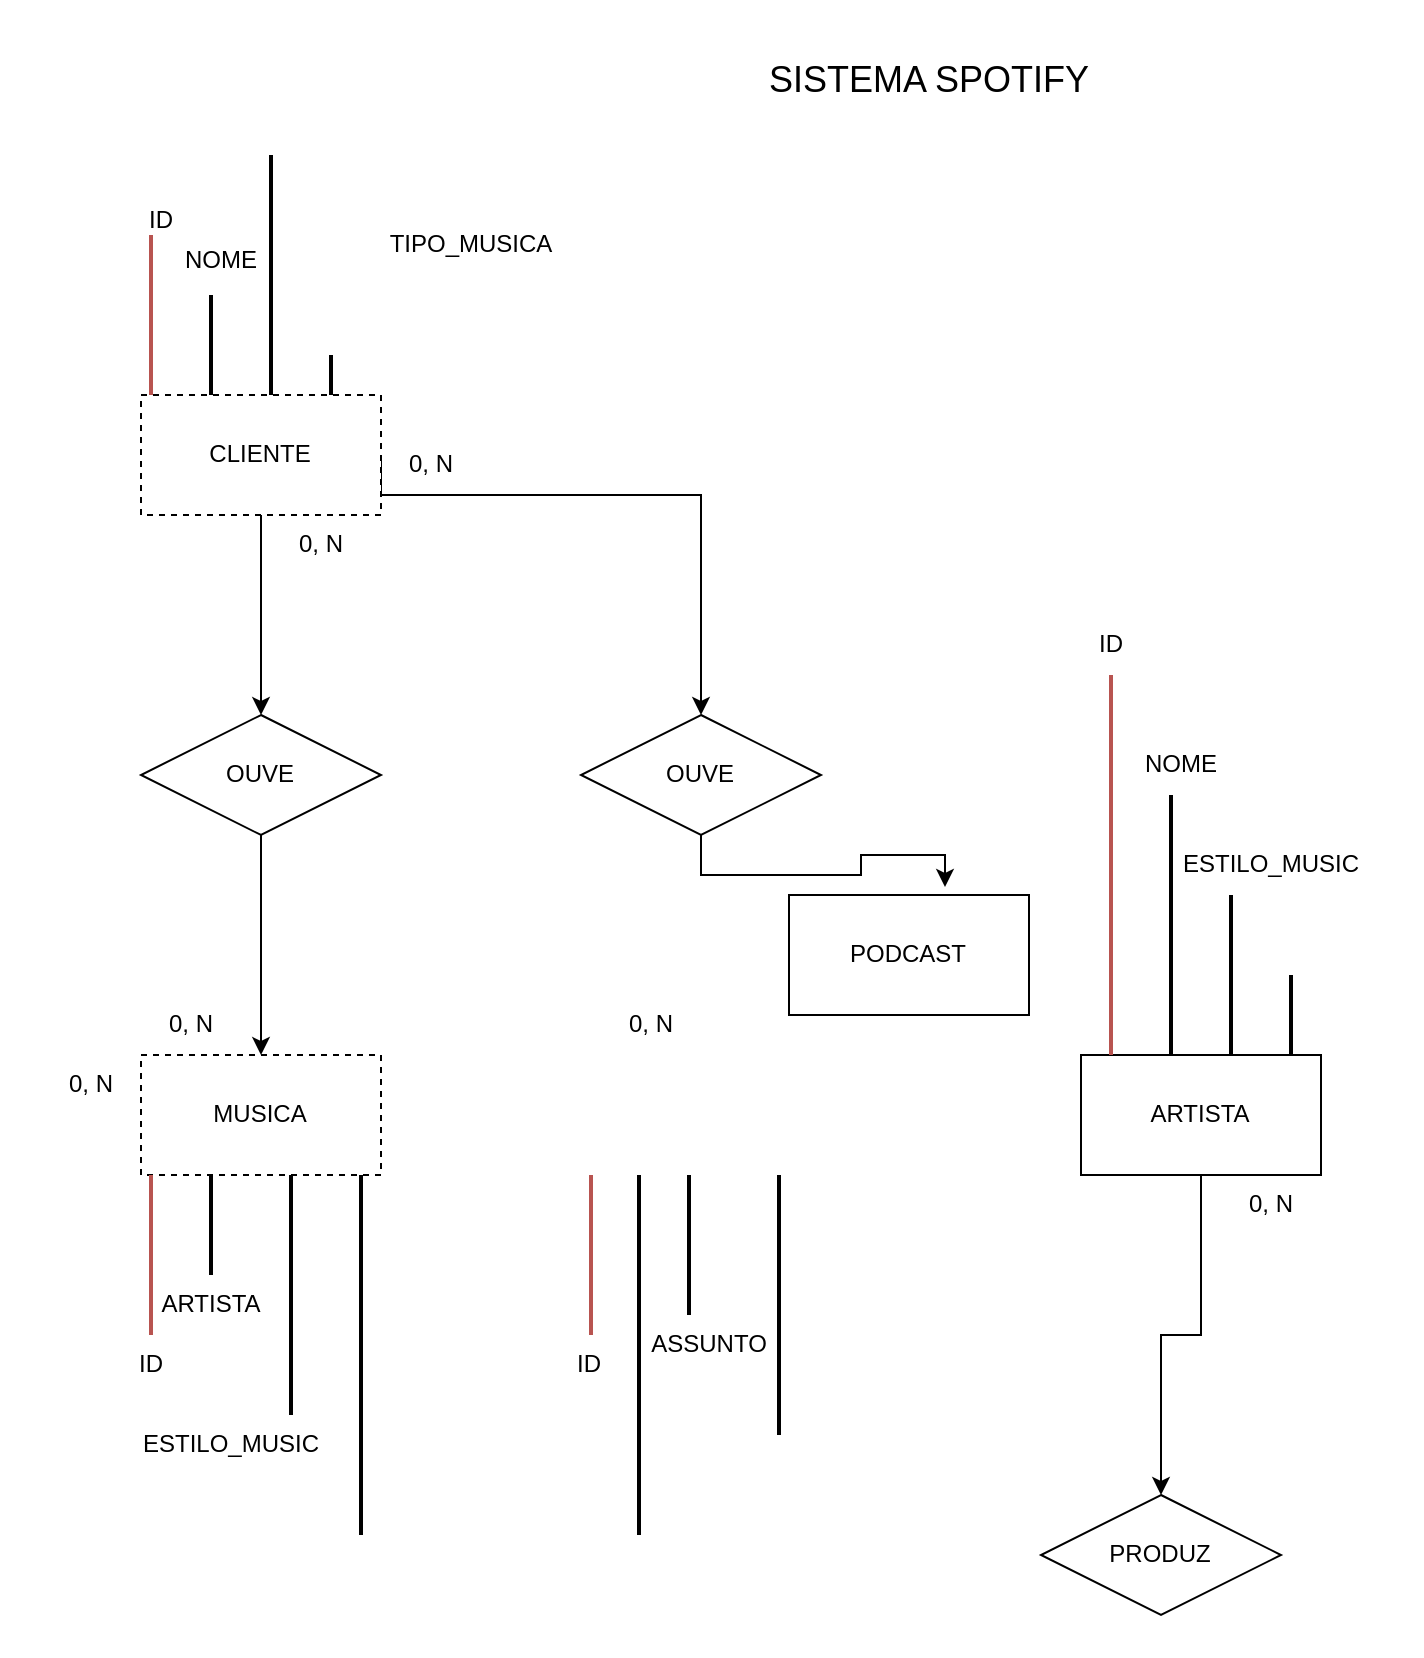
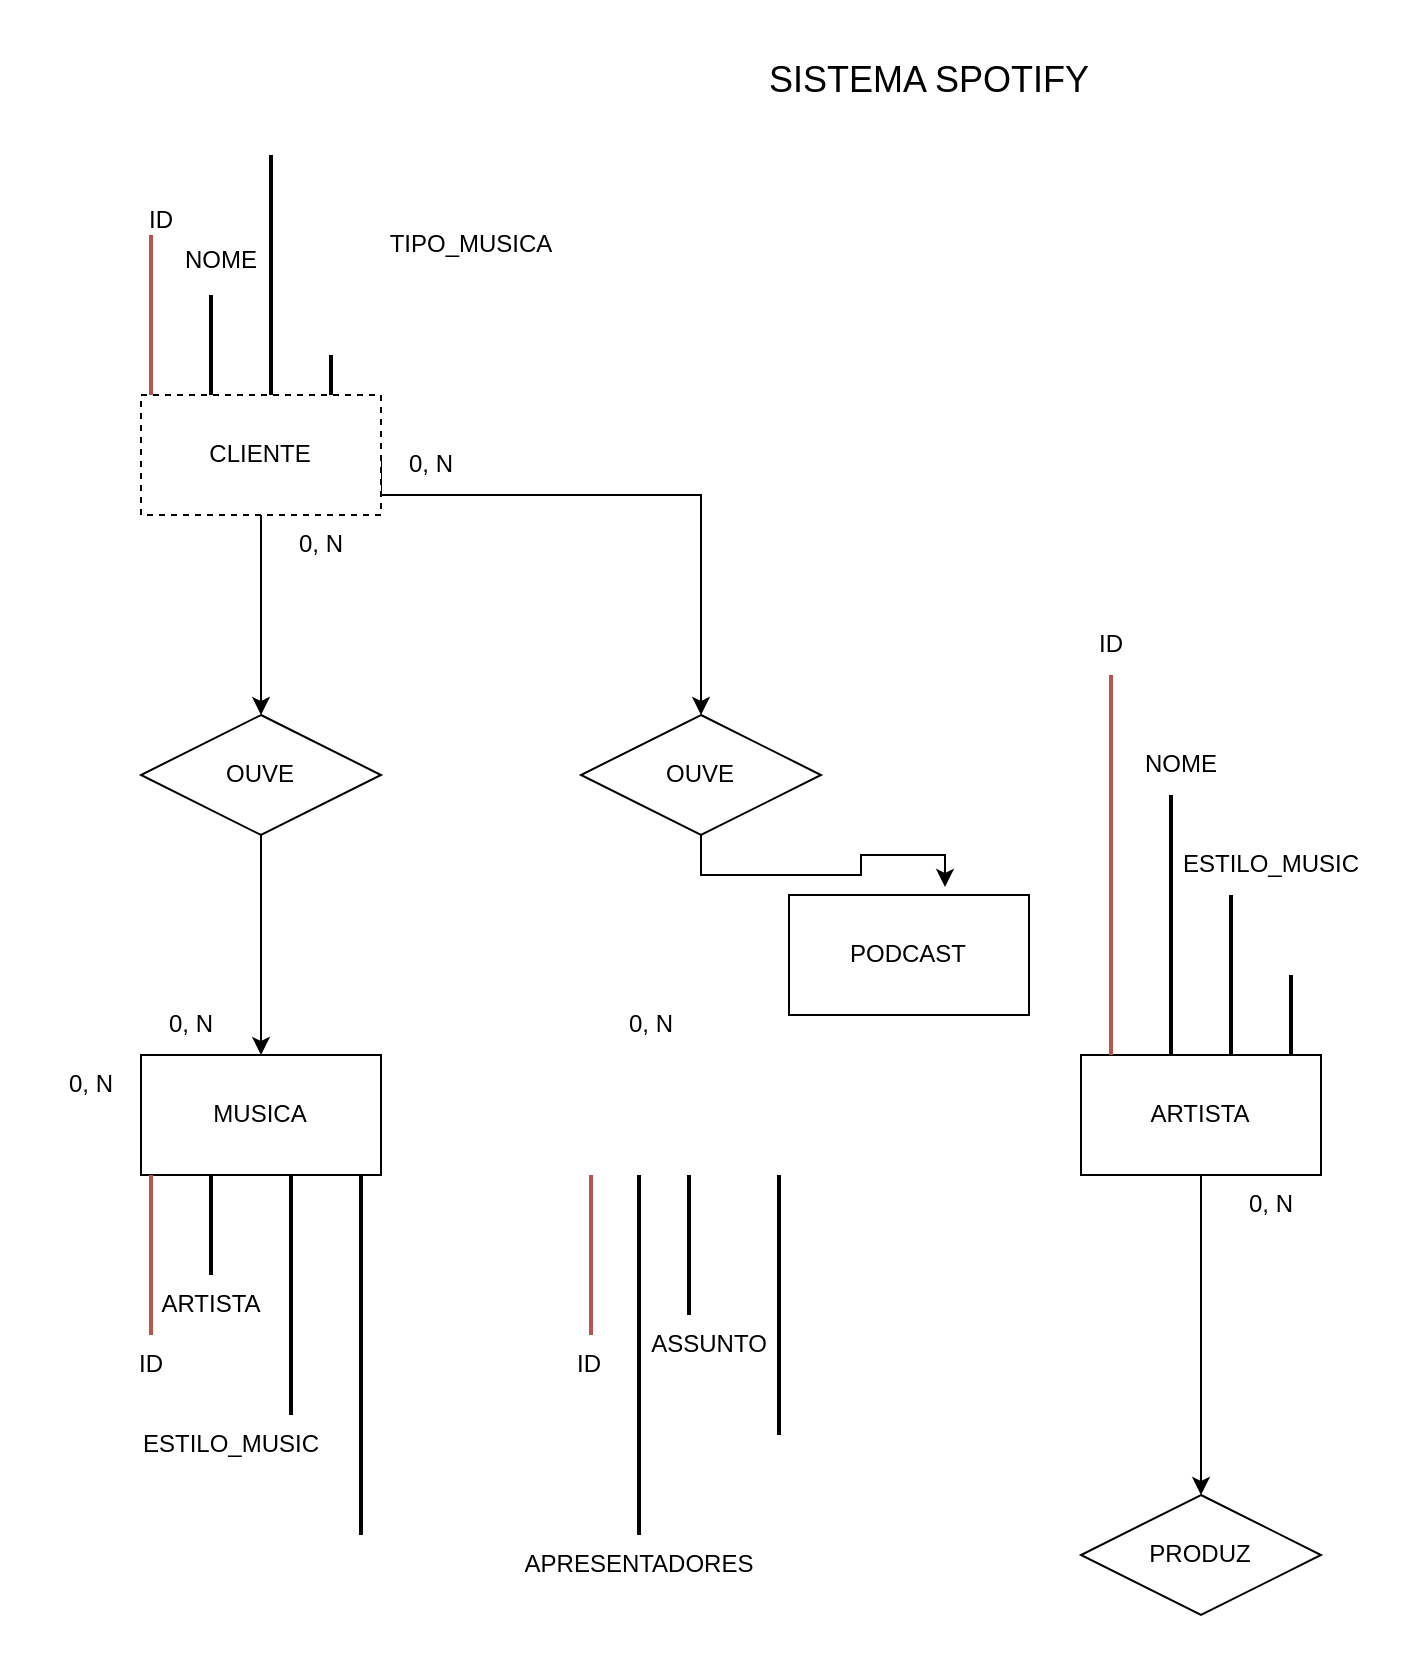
node "MUSICA": style dashed -> solid
node "PRODUZ": moved (1161, 1555) -> (1201, 1555)
node "APRESENTADORES": added
